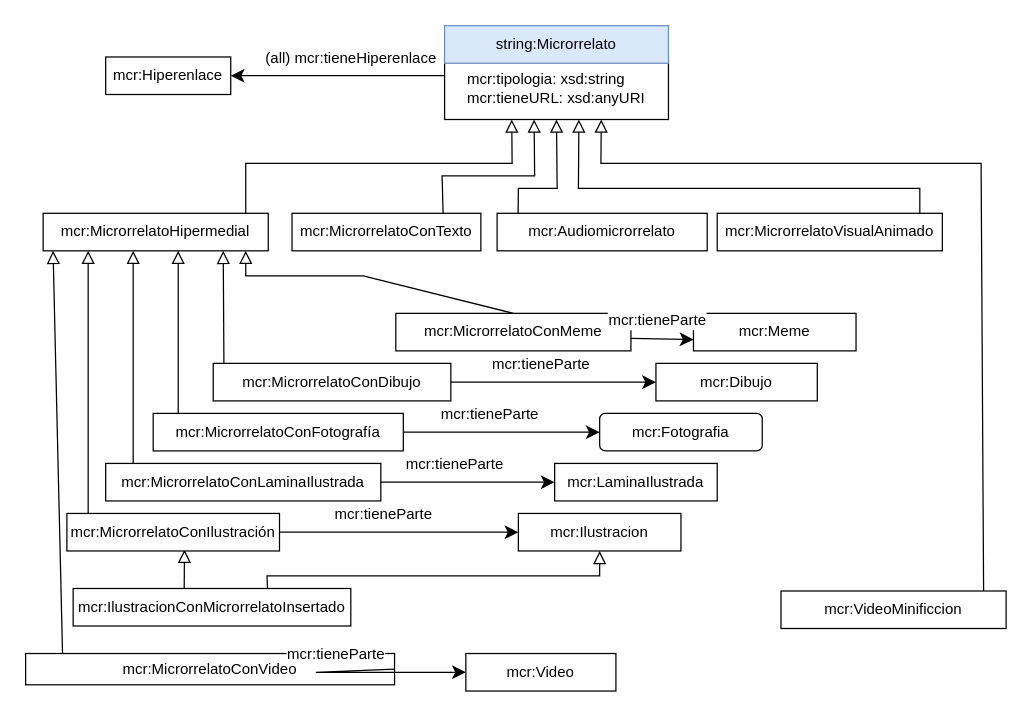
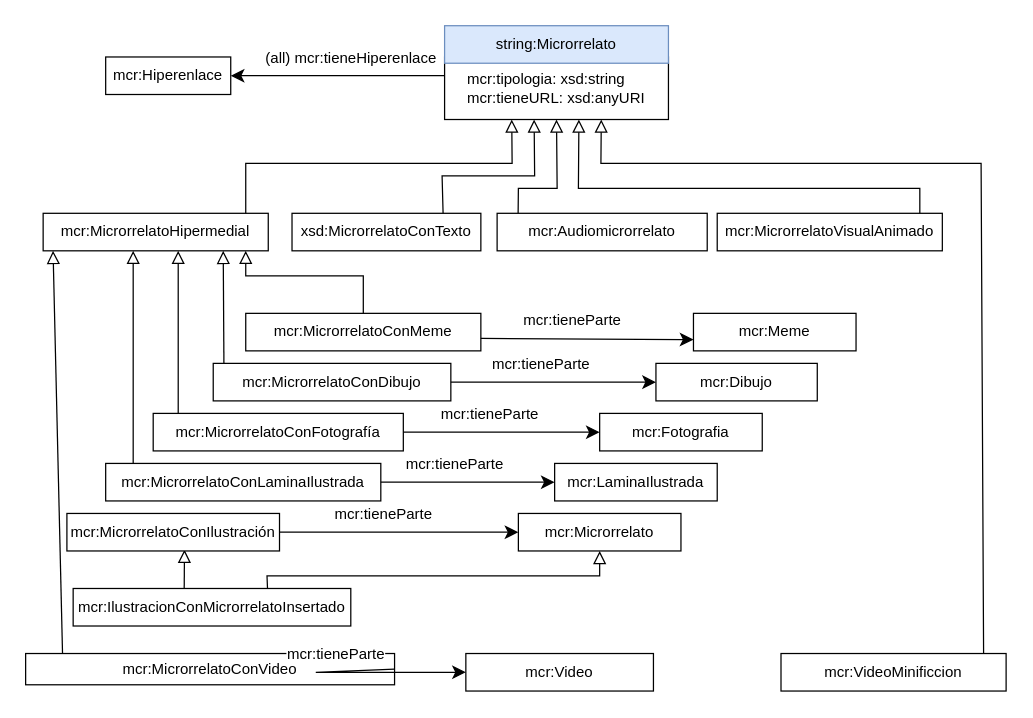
node "mcr:MicrorrelatoConTexto": label "mcr:MicrorrelatoConTexto" -> "xsd:MicrorrelatoConTexto"
node "mcr:MicrorrelatoConMeme": moved (513, 332) -> (363, 332)
edge "mcr:MicrorrelatoConIlustración" -> "mcr:MicrorrelatoHipermedial": removed
node "mcr:Fotografia": shape rounded rectangle -> rectangle
node "mcr:Ilustracion": label "mcr:Ilustracion" -> "mcr:Microrrelato"
node "mcr:VideoMinificcion": moved (893, 609) -> (893, 672)
node "mcr:Video": size 150x38 -> 188x38
